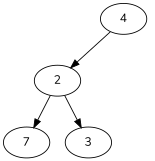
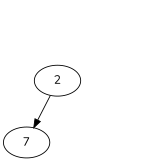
node "4": removed
node "3": removed
